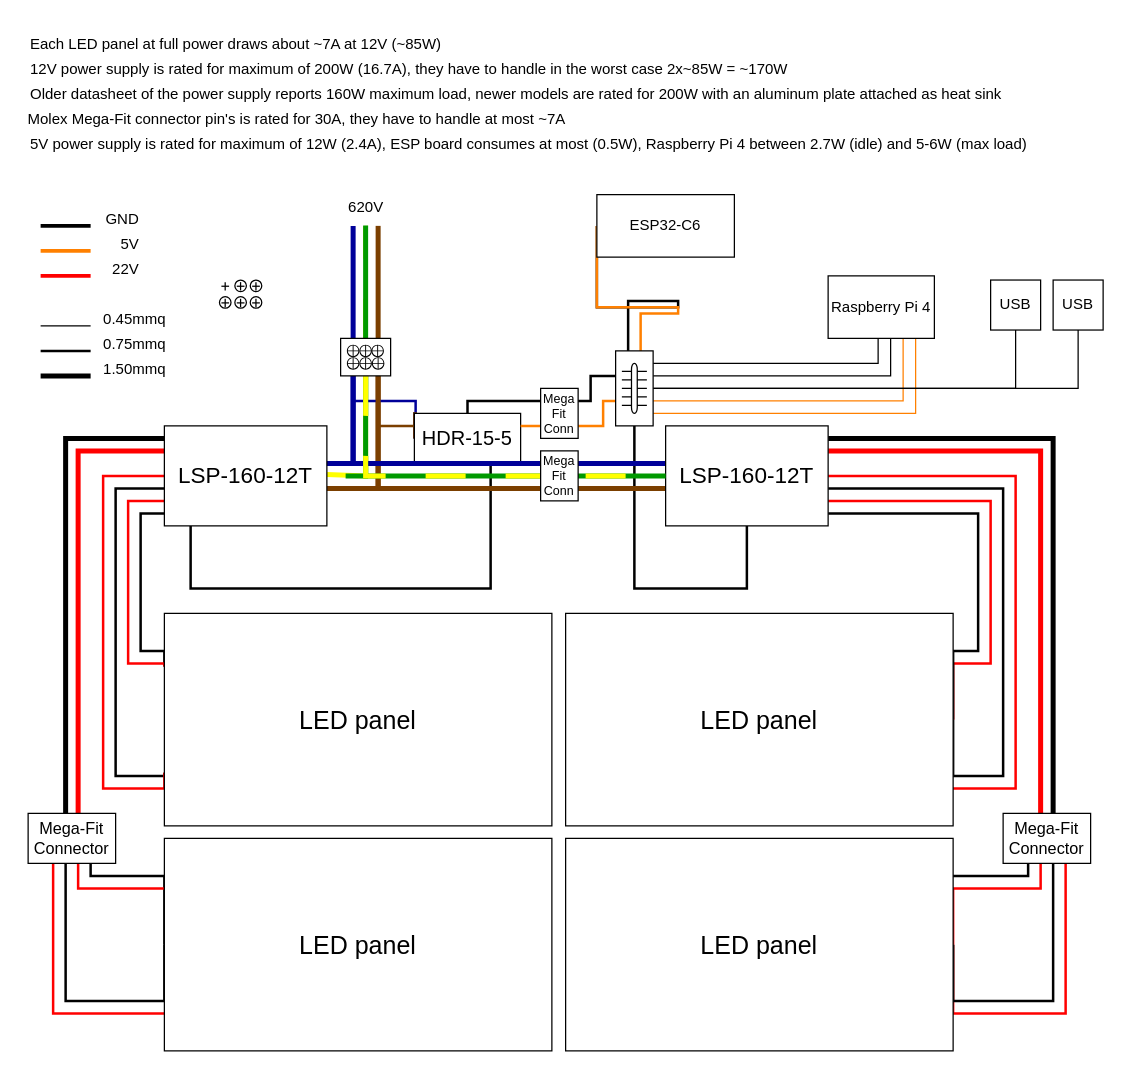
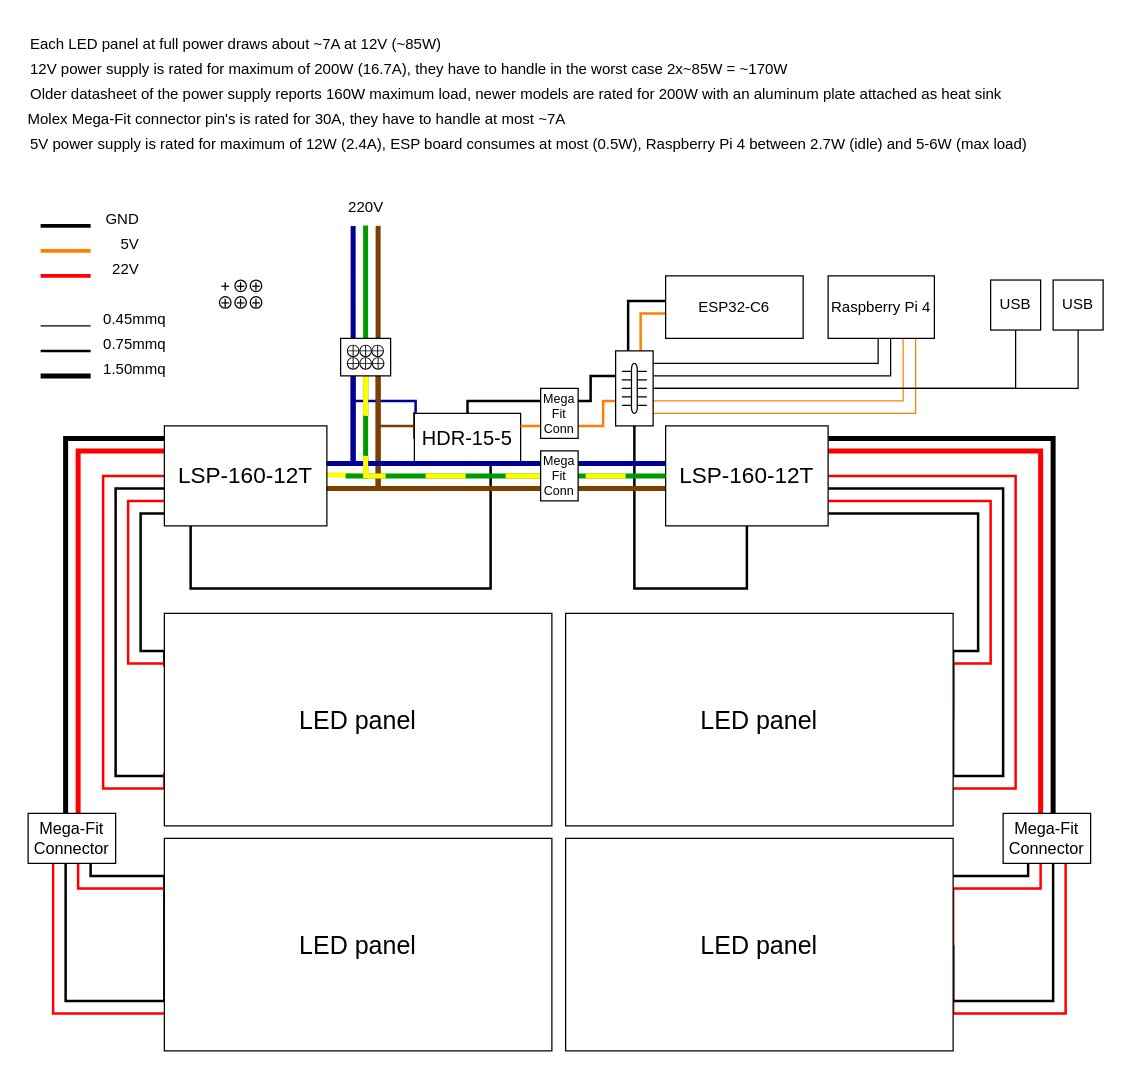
node "620V": label "620V" -> "220V"
node "ESP32-C6": moved (666, 226) -> (734, 307)
